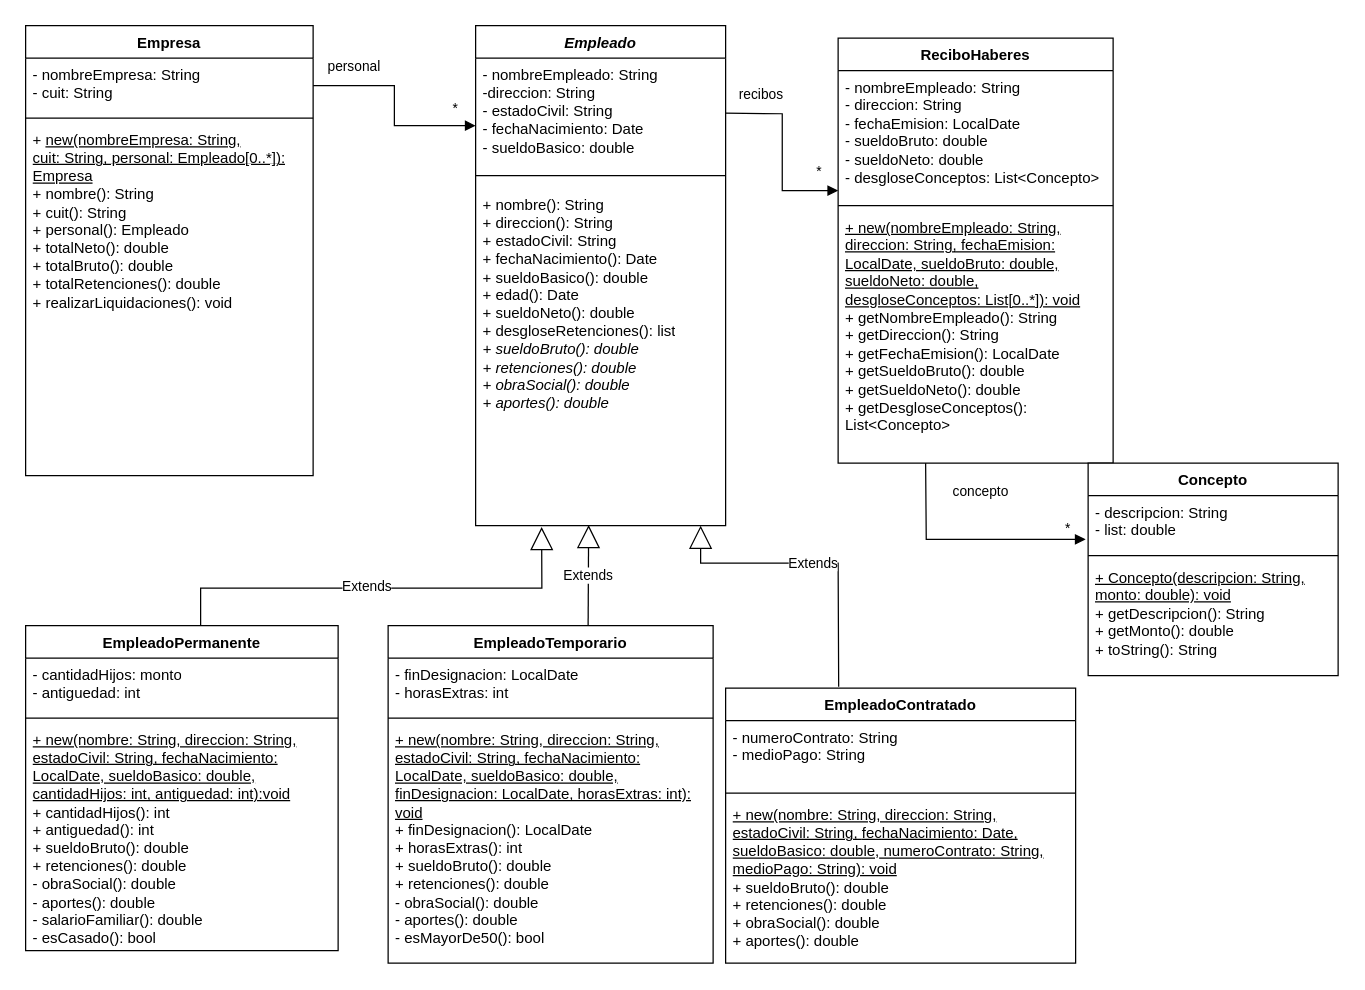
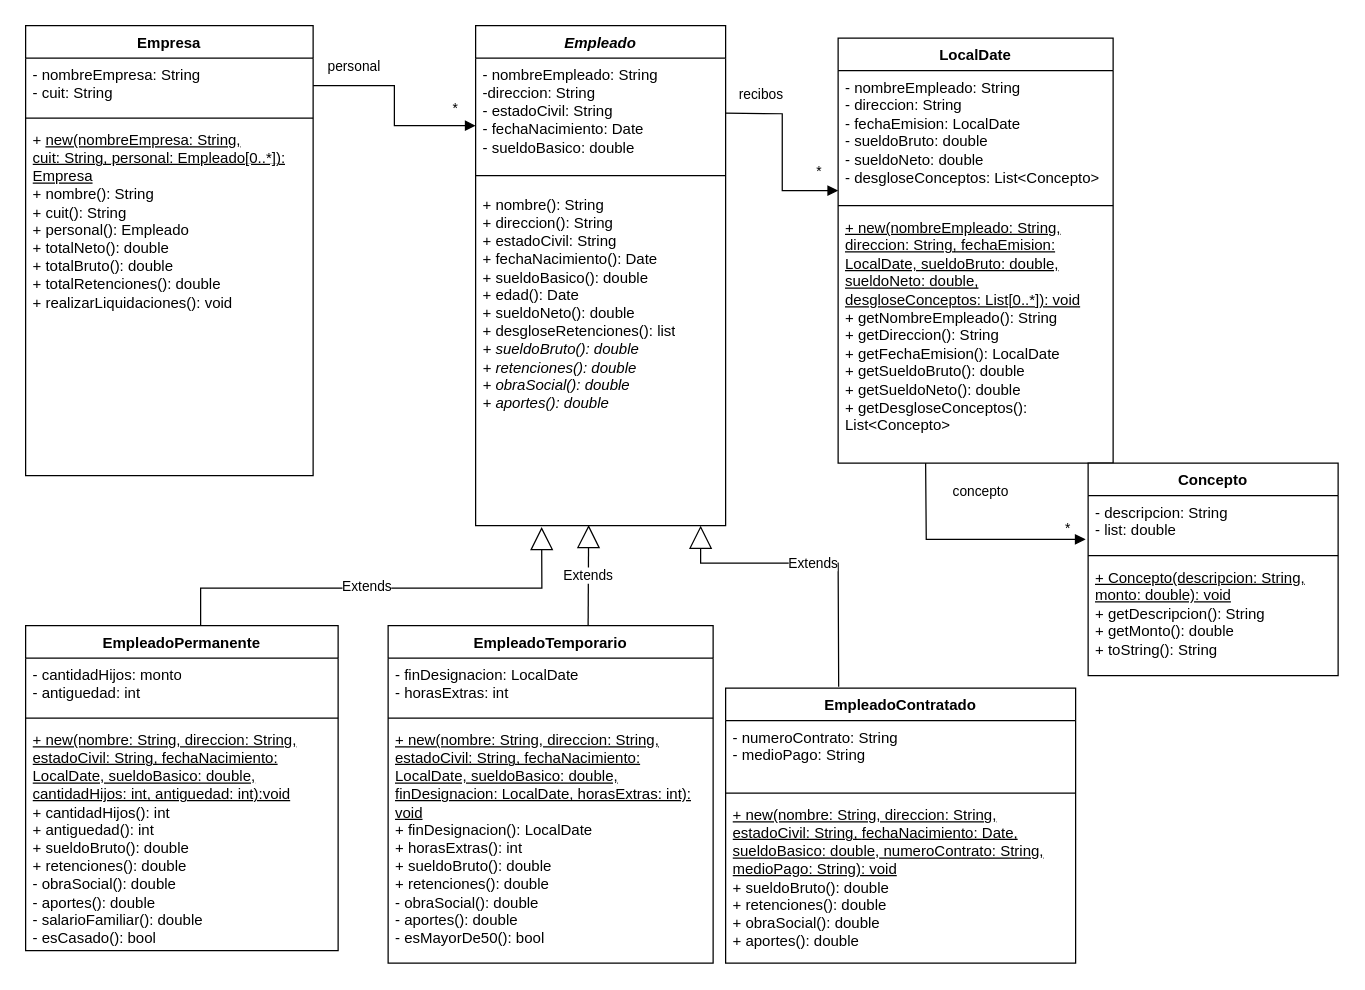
node "ReciboHaberes": label "ReciboHaberes" -> "LocalDate"
